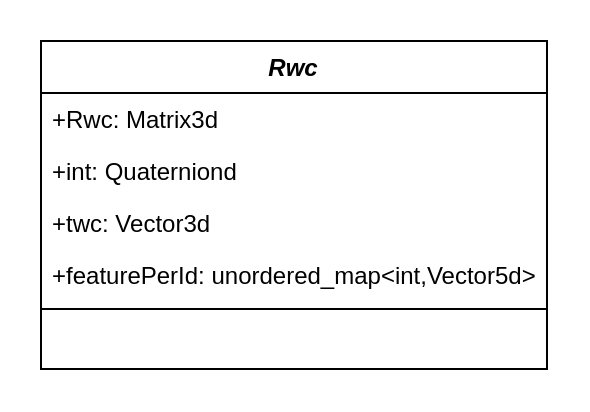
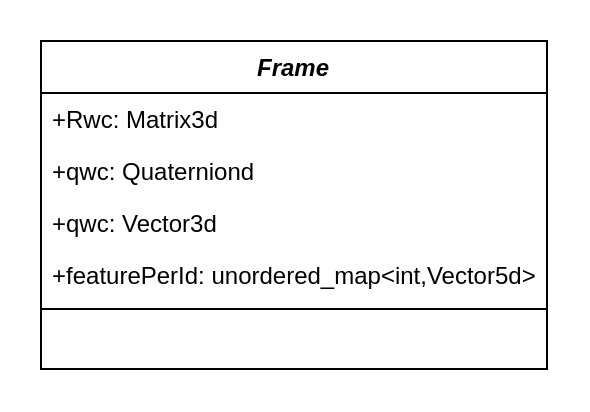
node "Rwc": label "Rwc" -> "Frame"
node "+int: Quaterniond": label "+int: Quaterniond" -> "+qwc: Quaterniond"
node "+twc: Vector3d": label "+twc: Vector3d" -> "+qwc: Vector3d"
